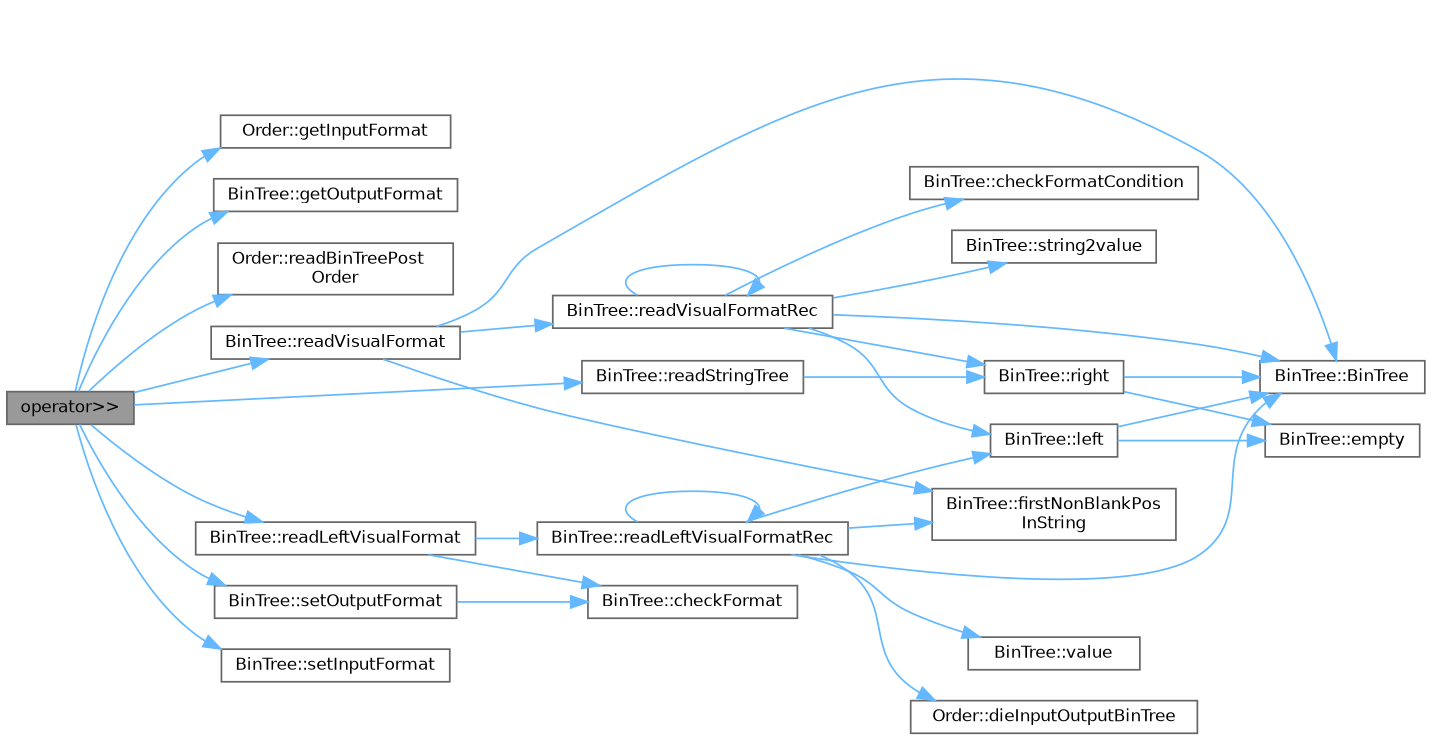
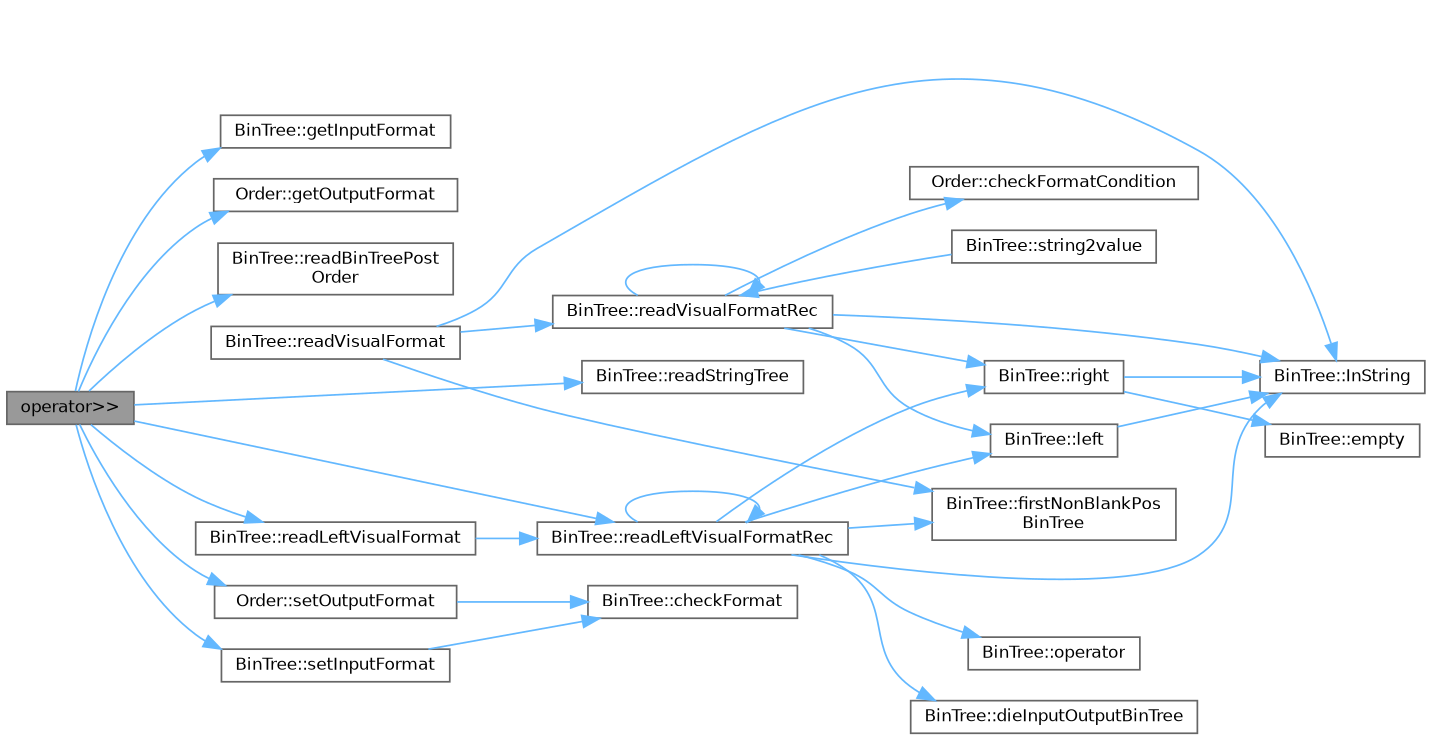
node "Order::getInputFormat": label "Order::getInputFormat" -> "BinTree::getInputFormat"
node "BinTree::checkFormatCondition": label "BinTree::checkFormatCondition" -> "Order::checkFormatCondition"
node "BinTree::getOutputFormat": label "BinTree::getOutputFormat" -> "Order::getOutputFormat"
node "Order::readBinTreePost Order": label "Order::readBinTreePost Order" -> "BinTree::readBinTreePost Order"
edge "BinTree::readVisualFormatRec" -> "BinTree::string2value": reversed
edge "BinTree::readStringTree" -> "BinTree::right": now "BinTree::readLeftVisualFormatRec" -> "BinTree::right"
node "BinTree::BinTree": label "BinTree::BinTree" -> "BinTree::InString"
edge "operator>>" -> "BinTree::readVisualFormat": now "operator>>" -> "BinTree::readLeftVisualFormatRec"
edge "BinTree::left" -> "BinTree::empty": removed
node "BinTree::firstNonBlankPos InString": label "BinTree::firstNonBlankPos InString" -> "BinTree::firstNonBlankPos BinTree"
edge "BinTree::readLeftVisualFormat" -> "BinTree::checkFormat": now "BinTree::setInputFormat" -> "BinTree::checkFormat"
node "BinTree::setOutputFormat": label "BinTree::setOutputFormat" -> "Order::setOutputFormat"
node "BinTree::value": label "BinTree::value" -> "BinTree::operator"
node "Order::dieInputOutputBinTree": label "Order::dieInputOutputBinTree" -> "BinTree::dieInputOutputBinTree"
